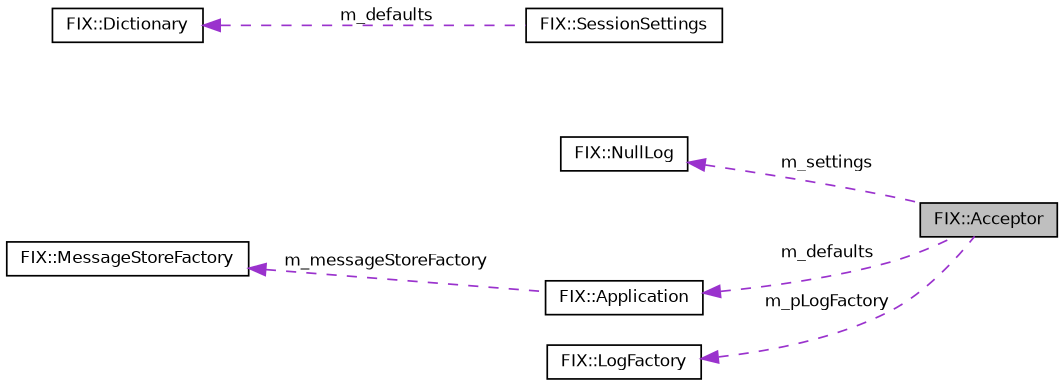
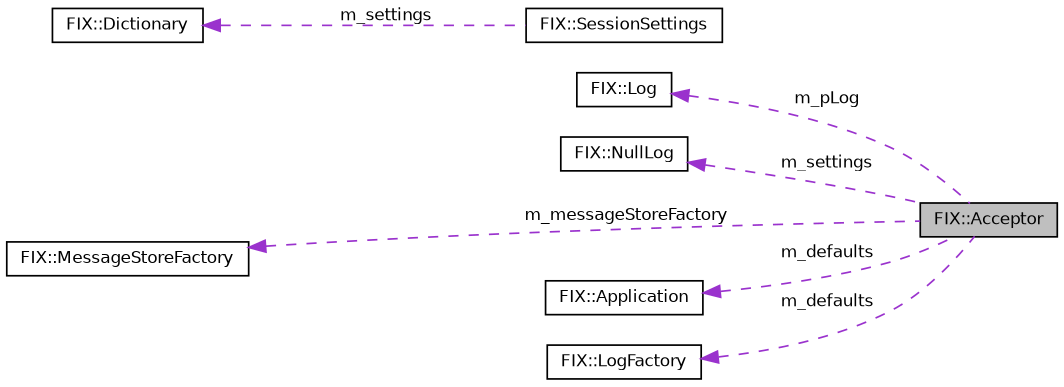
edge "FIX::SessionSettings" -> "FIX::Dictionary": label " m_defaults" -> " m_settings"
node "FIX::Log": added
edge "FIX::Application" -> "FIX::MessageStoreFactory": now "FIX::Acceptor" -> "FIX::MessageStoreFactory"
edge "FIX::Acceptor" -> "FIX::LogFactory": label " m_pLogFactory" -> " m_defaults"
